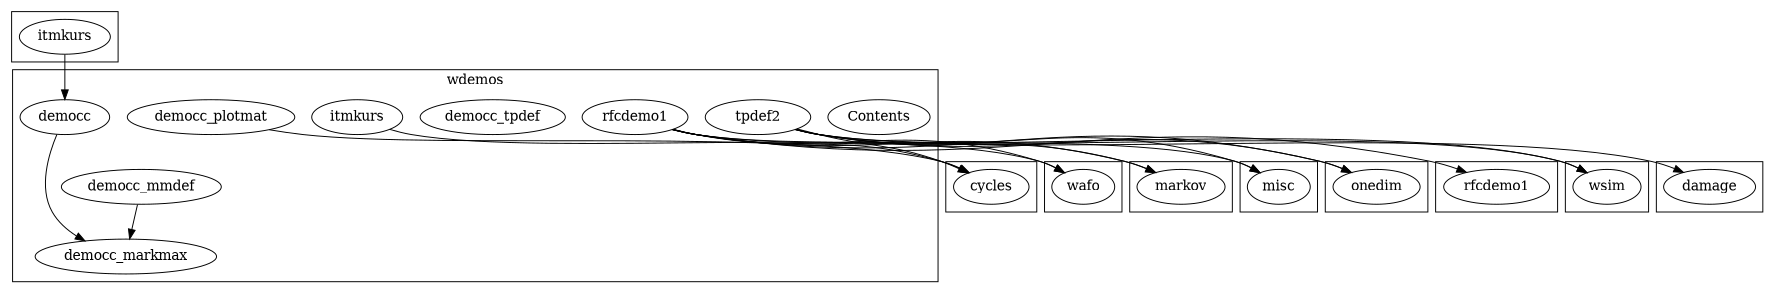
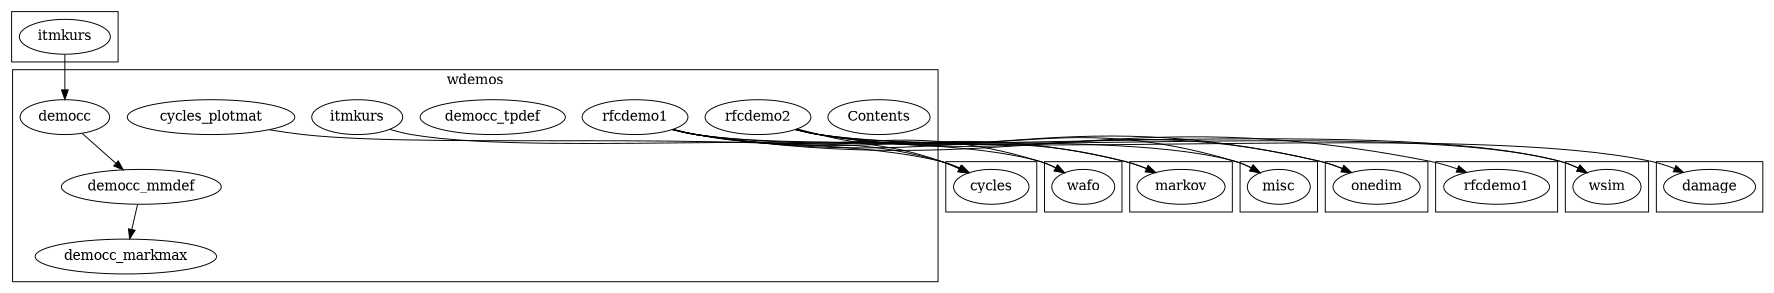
node "democc_plotmat": label "democc_plotmat" -> "cycles_plotmat"
node "tpdef2": label "tpdef2" -> "rfcdemo2"
edge "democc" -> "democc_markmax": now "democc" -> "democc_mmdef"
